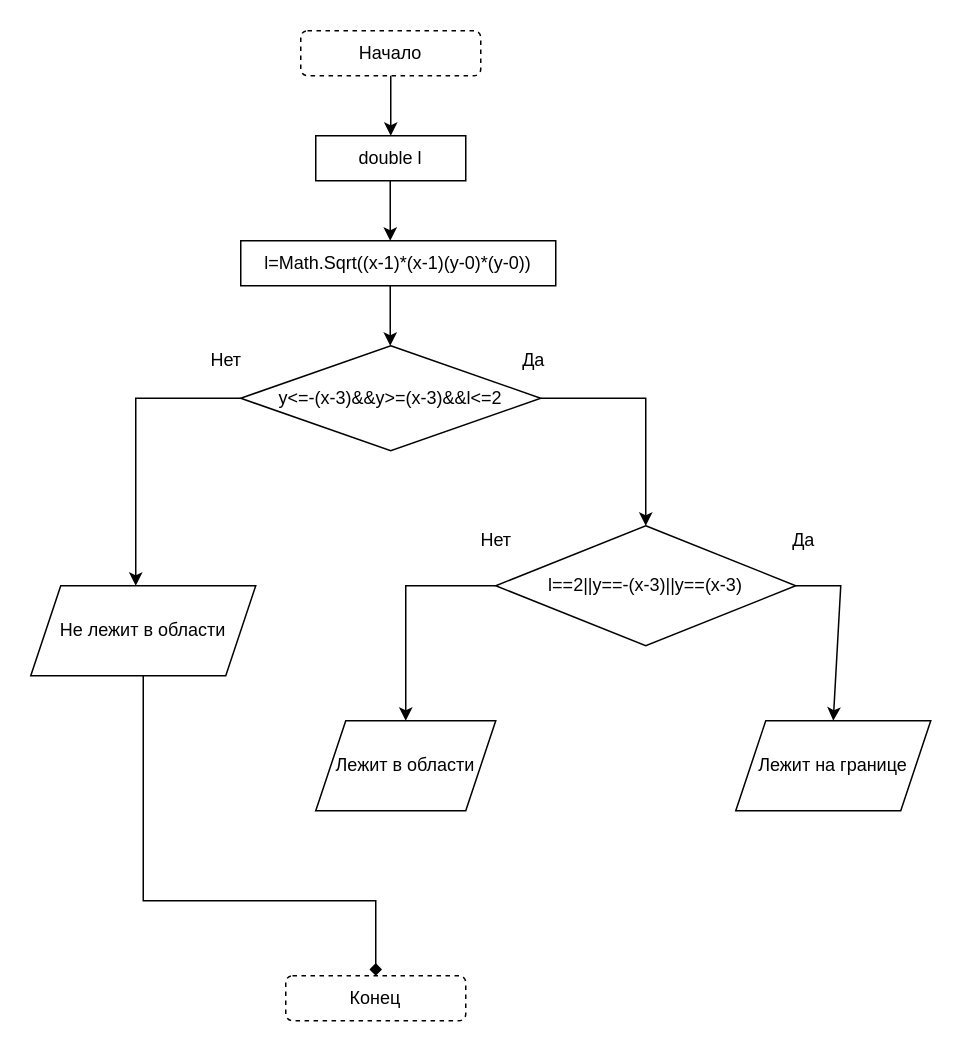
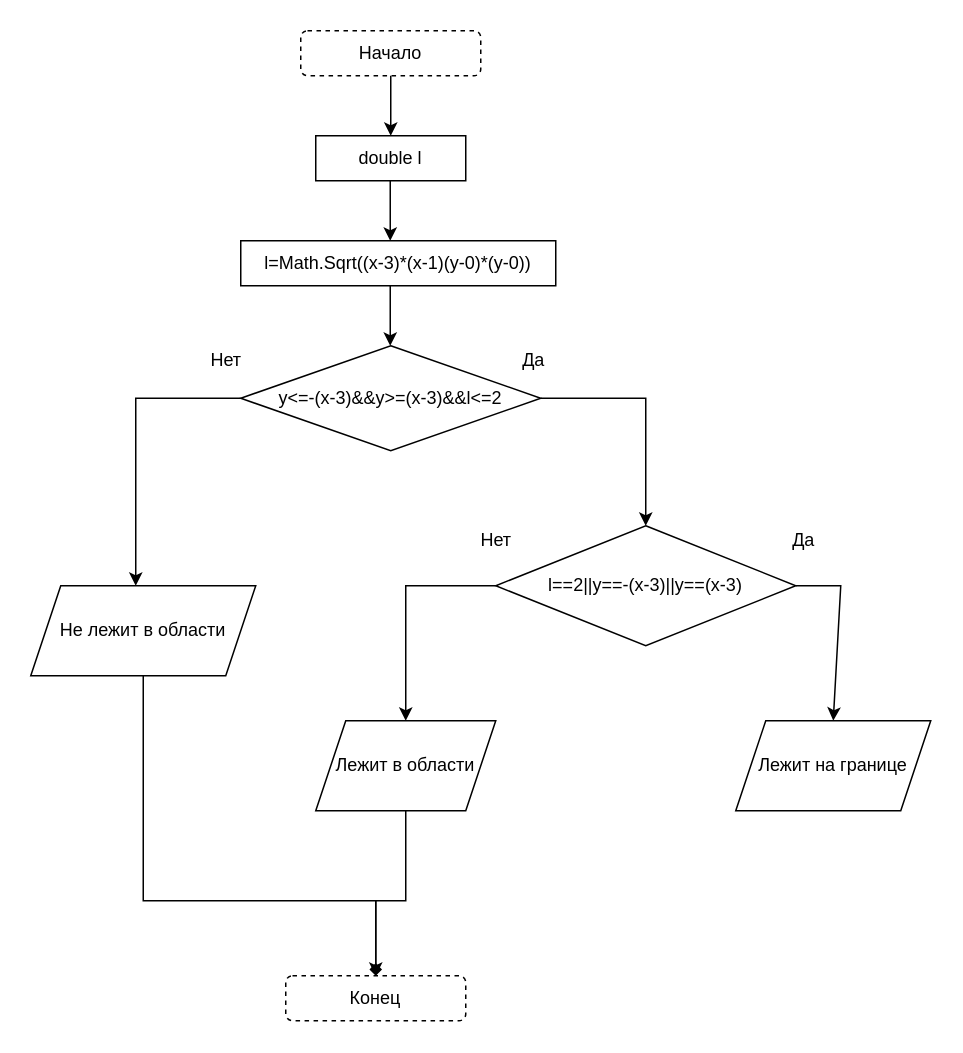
node "l=Math.Sqrt((x-1)*(x-1)(y-0)*(y-0))": label "l=Math.Sqrt((x-1)*(x-1)(y-0)*(y-0))" -> "l=Math.Sqrt((x-3)*(x-1)(y-0)*(y-0))"
edge "Лежит в области" -> "Конец": added
